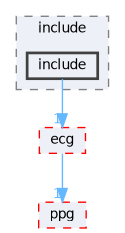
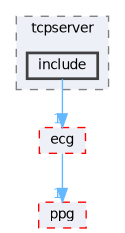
cluster "include": label "include" -> "tcpserver"
